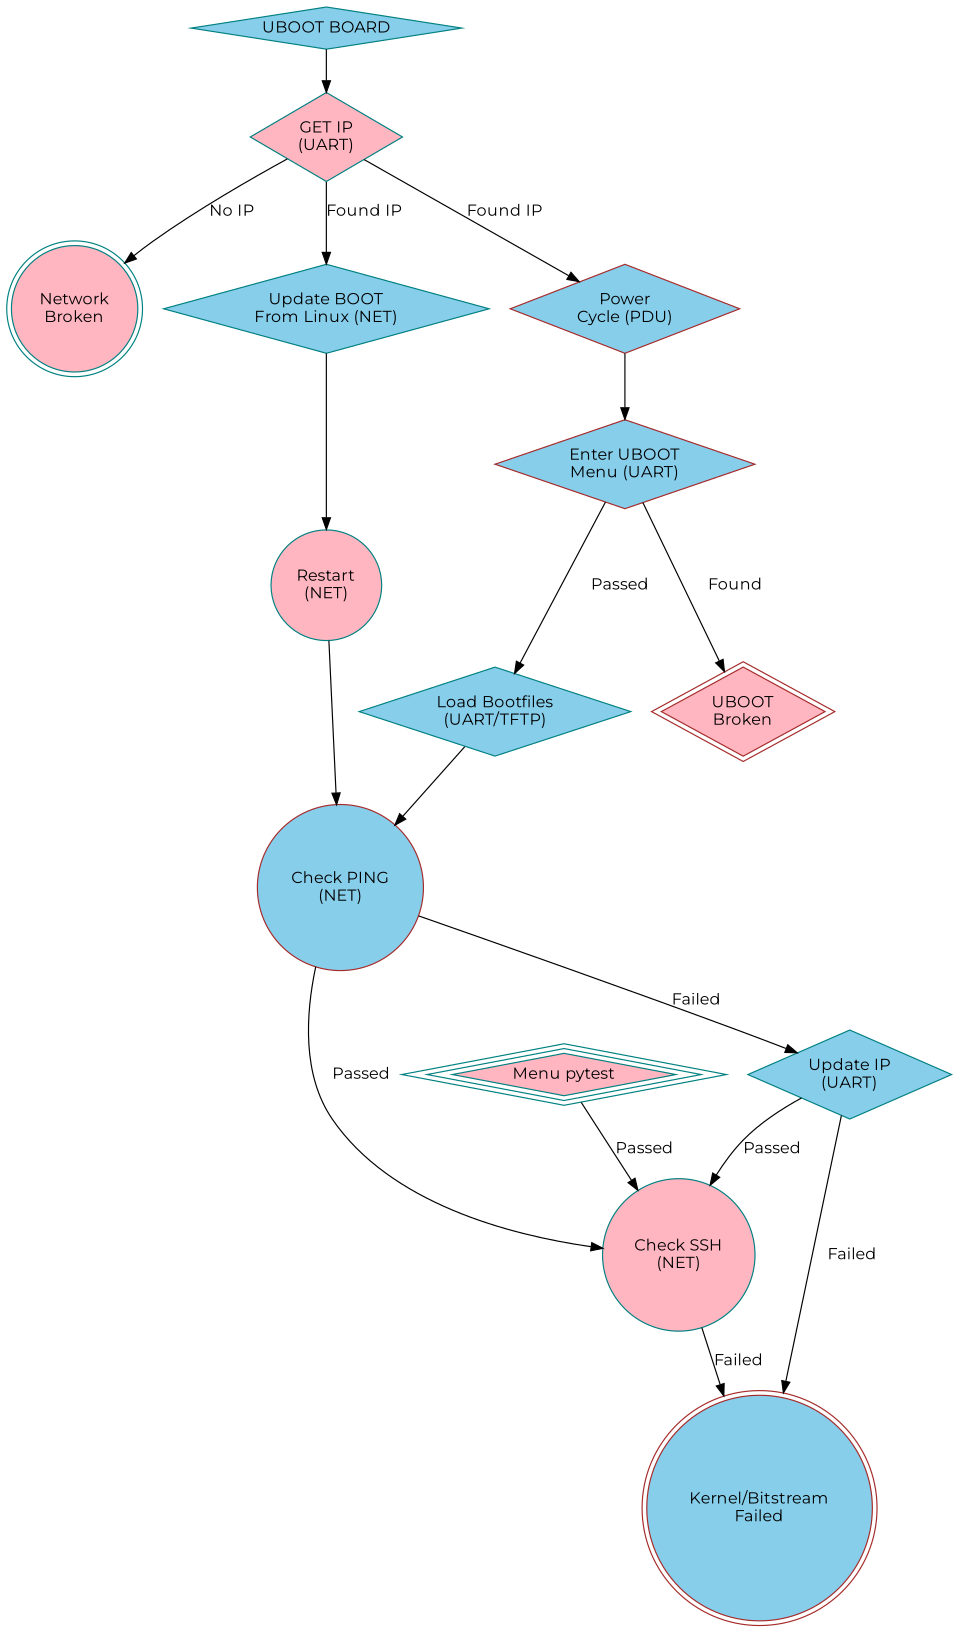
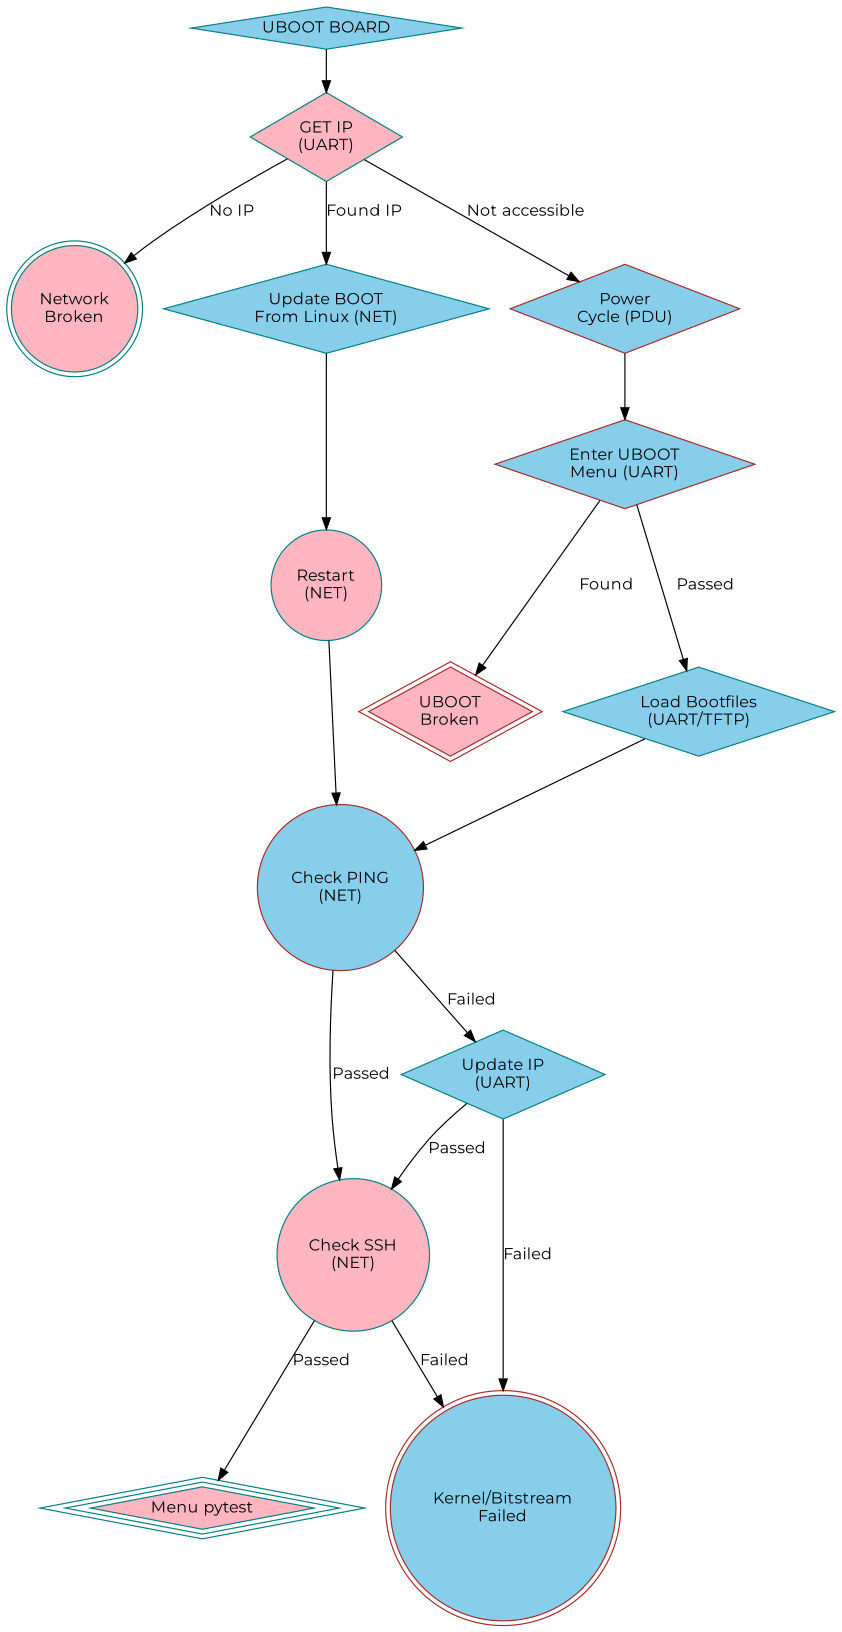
edge "GET IP (UART)" -> "Power Cycle (PDU)": label "Found IP" -> "Not accessible"
edge "Menu pytest" -> "Check SSH (NET)": reversed
